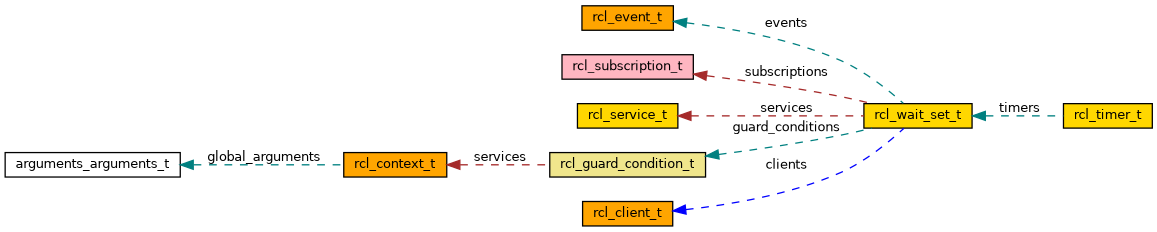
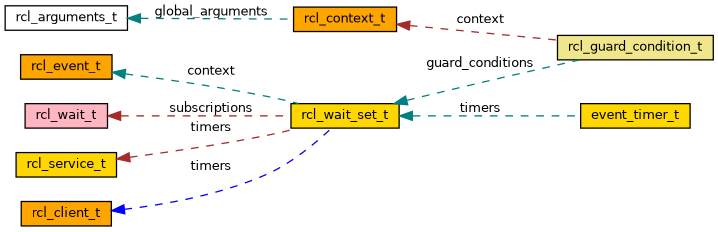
edge "rcl_wait_set_t" -> "rcl_event_t": label " events" -> " context"
node "rcl_subscription_t": label "rcl_subscription_t" -> "rcl_wait_t"
edge "rcl_wait_set_t" -> "rcl_service_t": label " services" -> " timers"
node "rcl_timer_t": label "rcl_timer_t" -> "event_timer_t"
edge "rcl_wait_set_t" -> "rcl_guard_condition_t": reversed
edge "rcl_guard_condition_t" -> "rcl_context_t": label " services" -> " context"
node "arguments_arguments_t": label "arguments_arguments_t" -> "rcl_arguments_t"
edge "rcl_wait_set_t" -> "rcl_client_t": label " clients" -> " timers"
